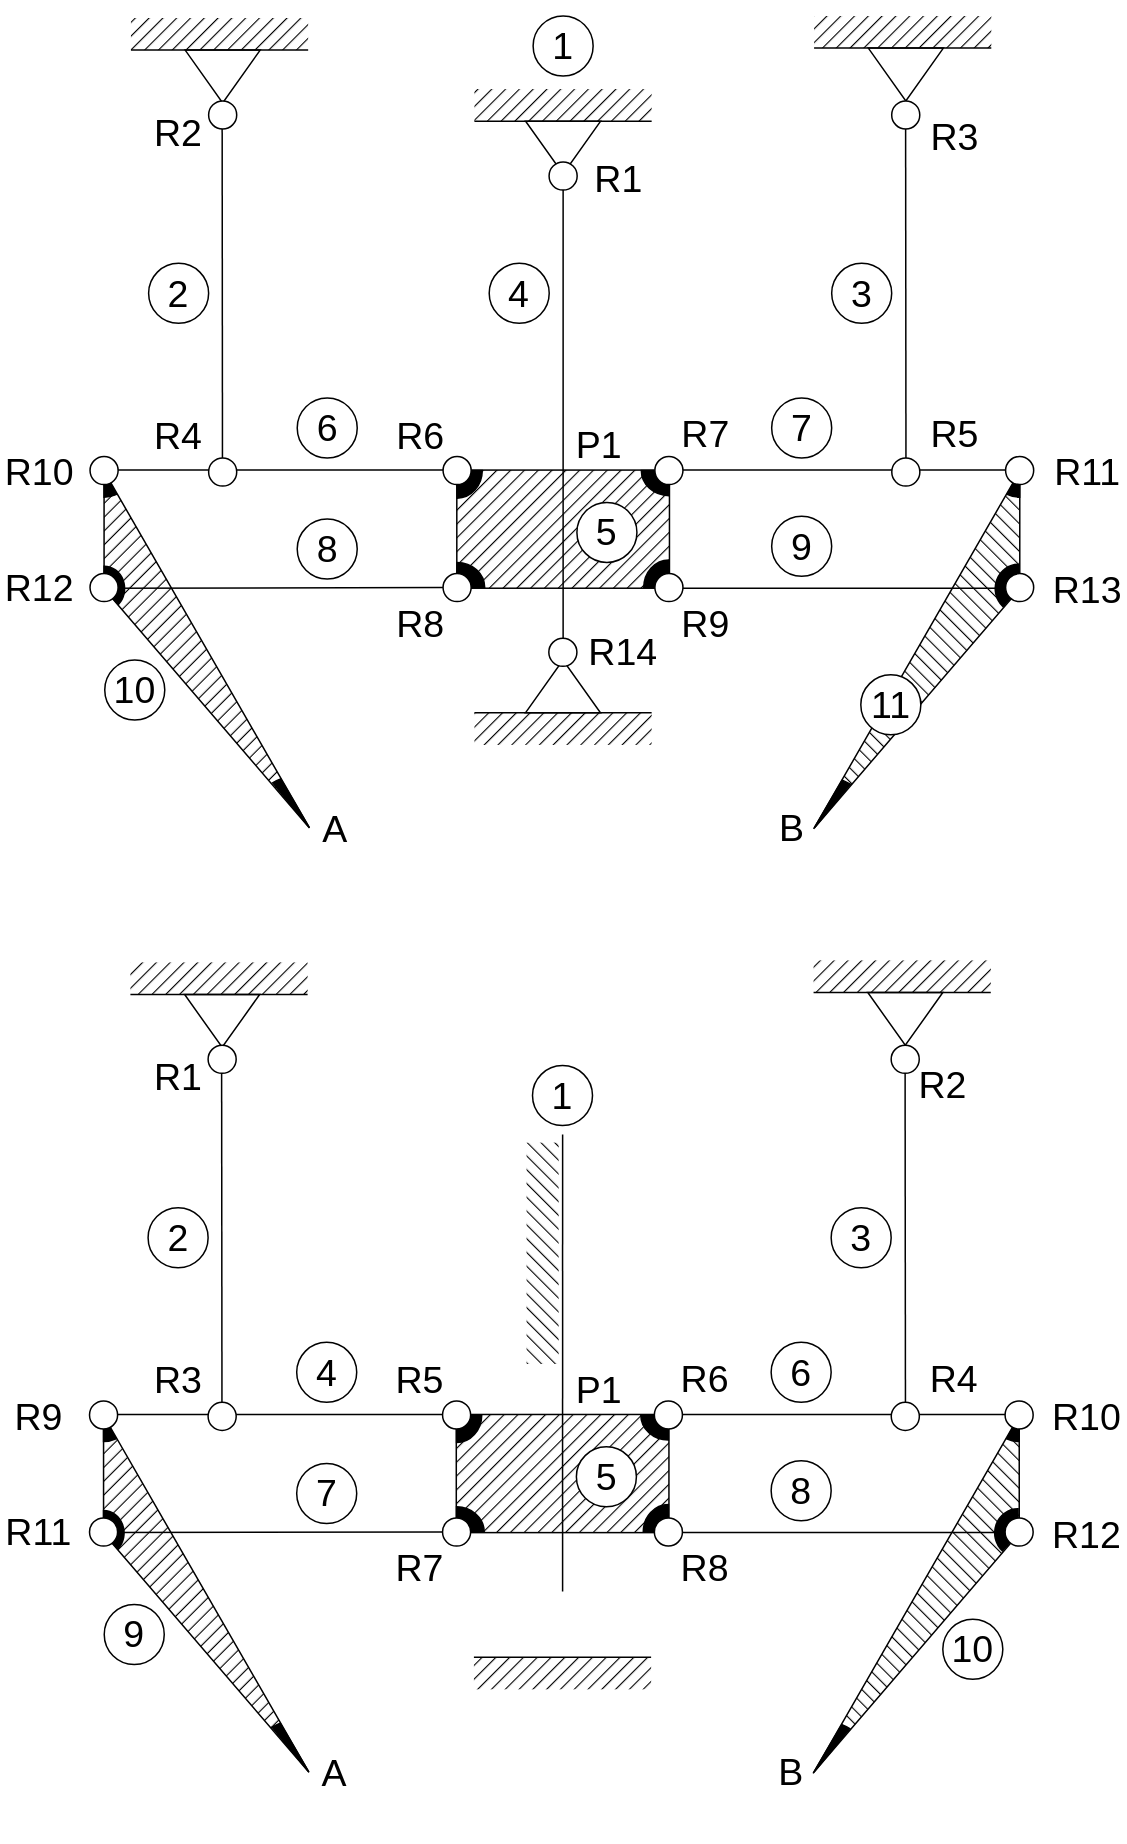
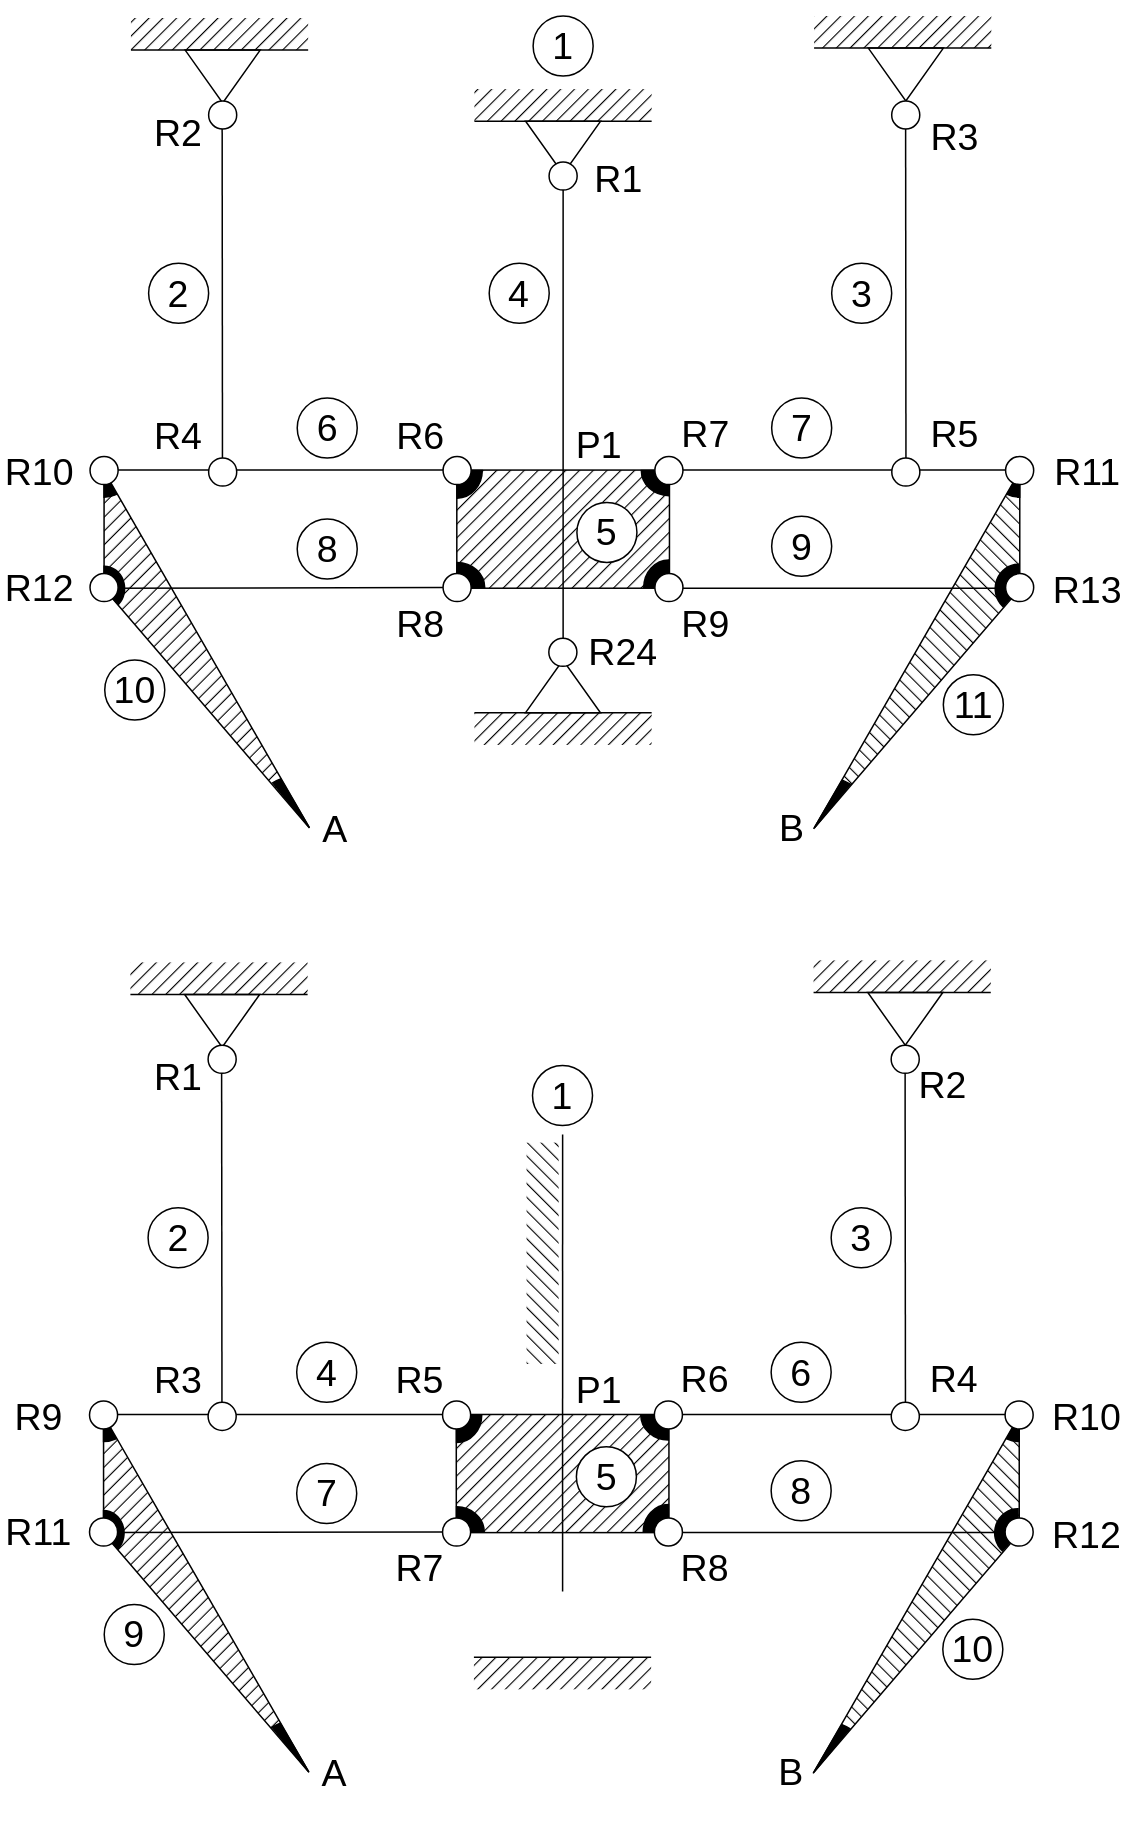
node "R14": label "R14" -> "R24"
node "11": moved (890, 705) -> (973, 705)
